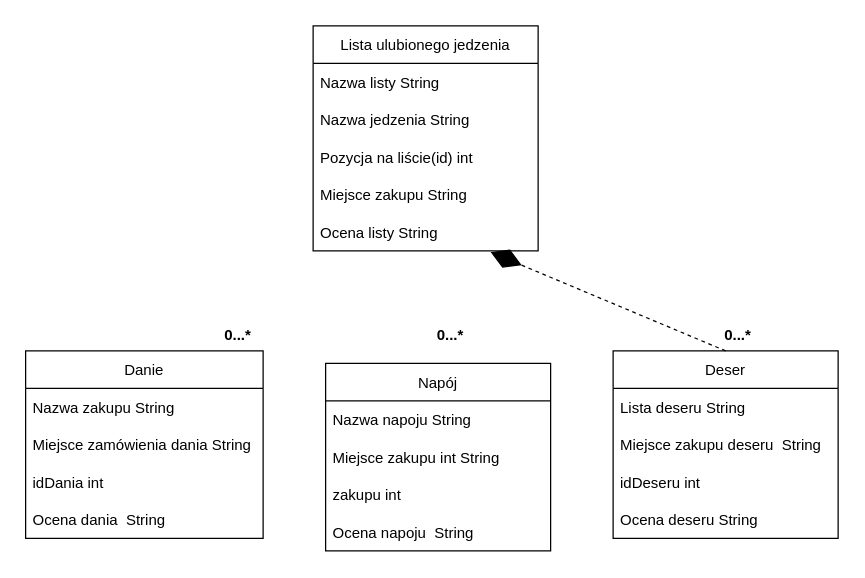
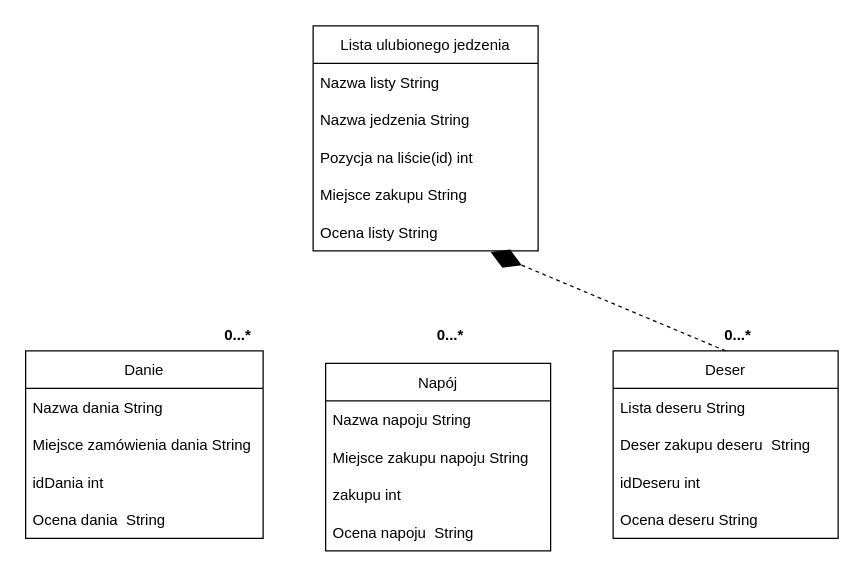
node "Nazwa zakupu String": label "Nazwa zakupu String" -> "Nazwa dania String"
node "Miejsce zakupu deseru String": label "Miejsce zakupu deseru String" -> "Deser zakupu deseru String"
node "Miejsce zakupu int String": label "Miejsce zakupu int String" -> "Miejsce zakupu napoju String"
